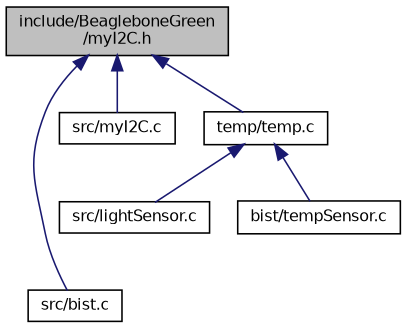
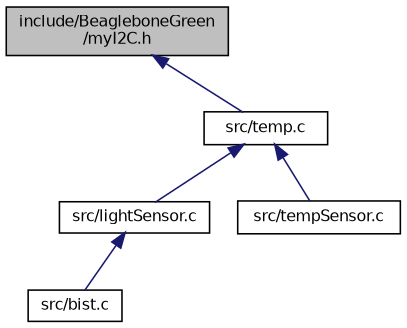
node "src/myI2C.c": removed
node "temp/temp.c": label "temp/temp.c" -> "src/temp.c"
edge "src/bist.c" -> "include/BeagleboneGreen /myI2C.h": now "src/bist.c" -> "src/lightSensor.c"
node "bist/tempSensor.c": label "bist/tempSensor.c" -> "src/tempSensor.c"
